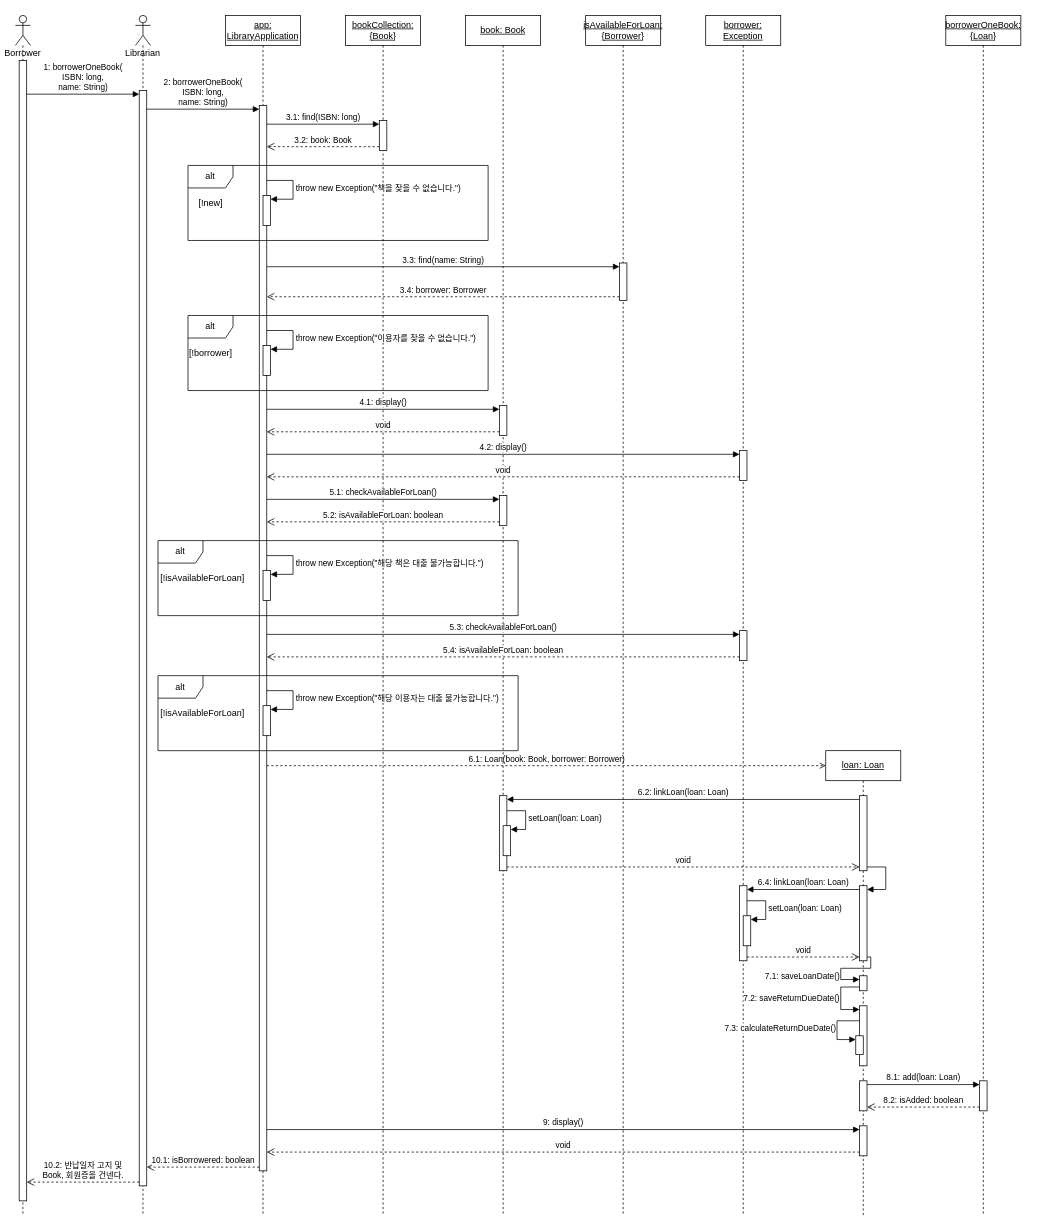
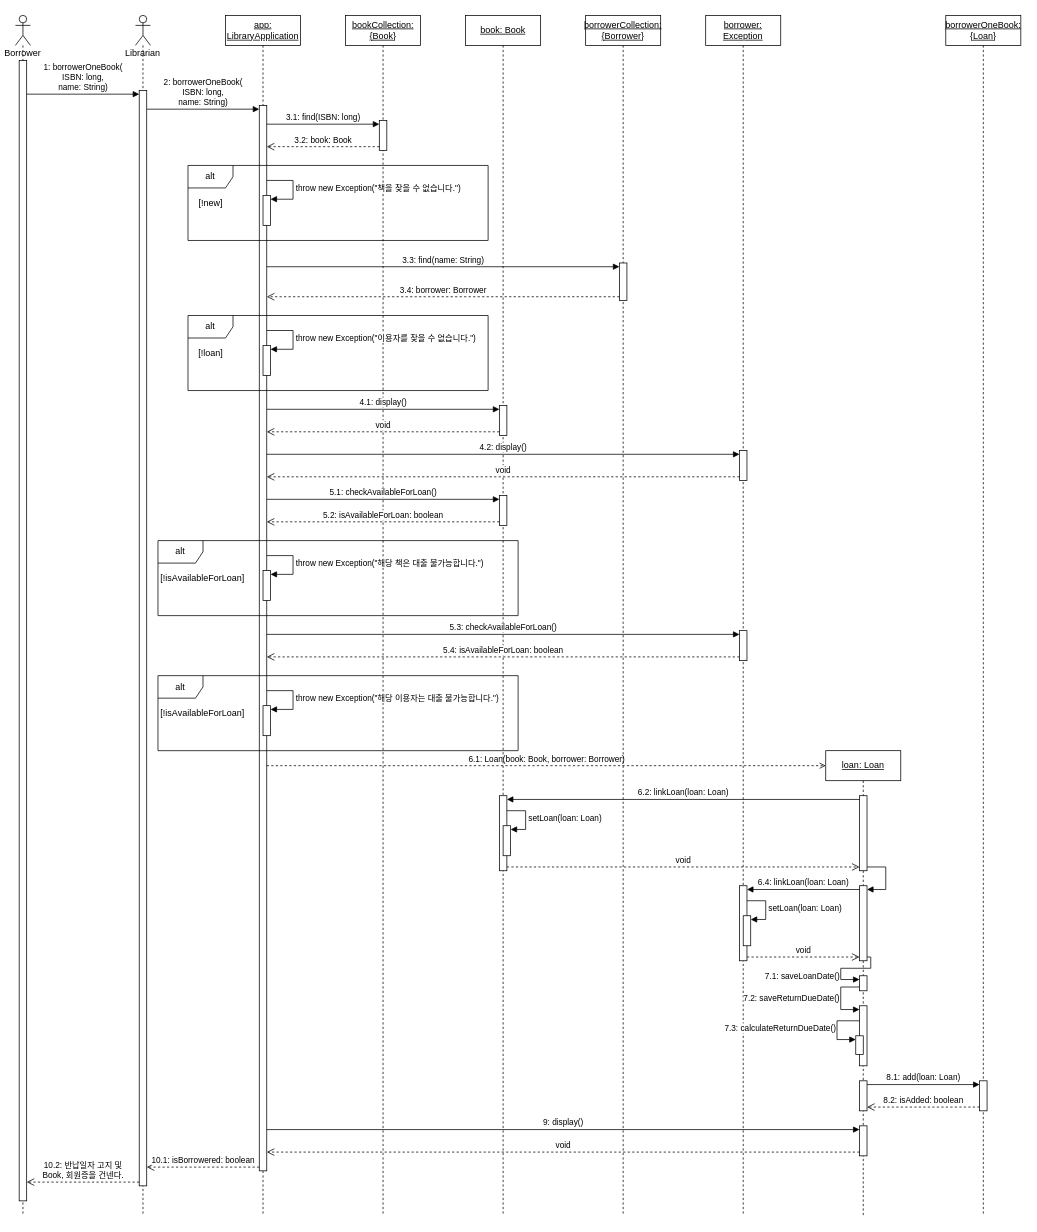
node "isAvailableForLoan: {Borrower}": label "isAvailableForLoan: {Borrower}" -> "borrowerCollection: {Borrower}"
node "[!borrower]": label "[!borrower]" -> "[!loan]"
